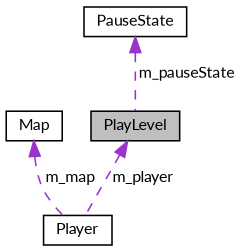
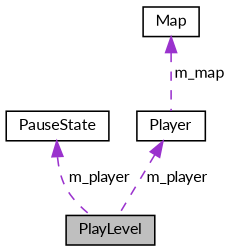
edge "PlayLevel" -> "PauseState": label " m_pauseState" -> " m_player"
edge "Player" -> "PlayLevel": reversed
